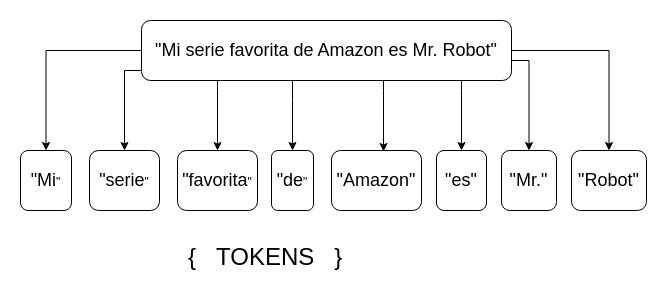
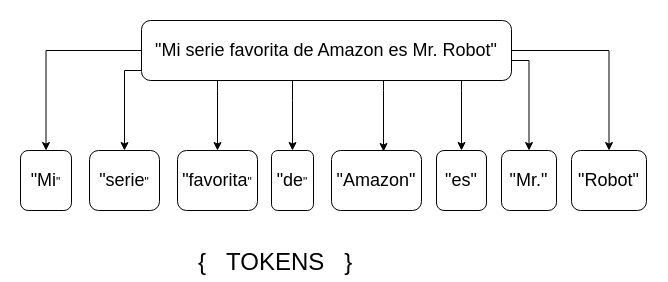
node "{ TOKENS }": moved (272, 251) -> (282, 256)
